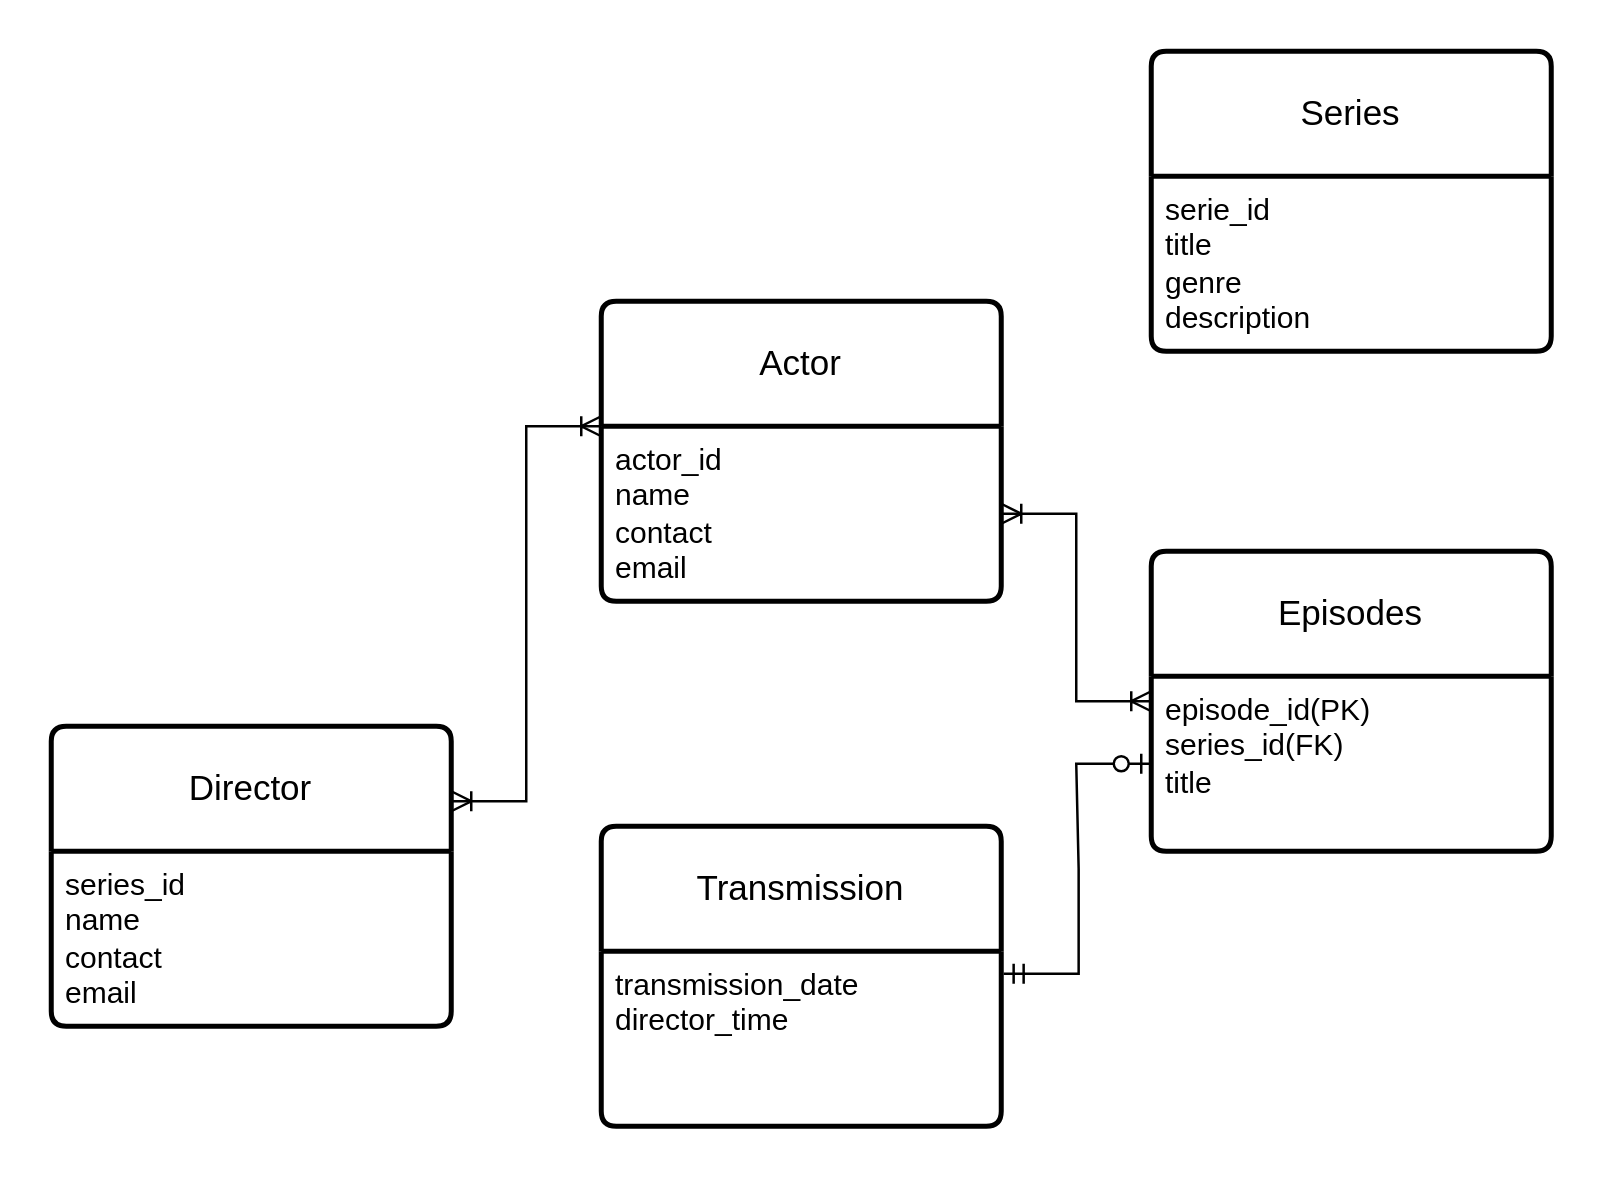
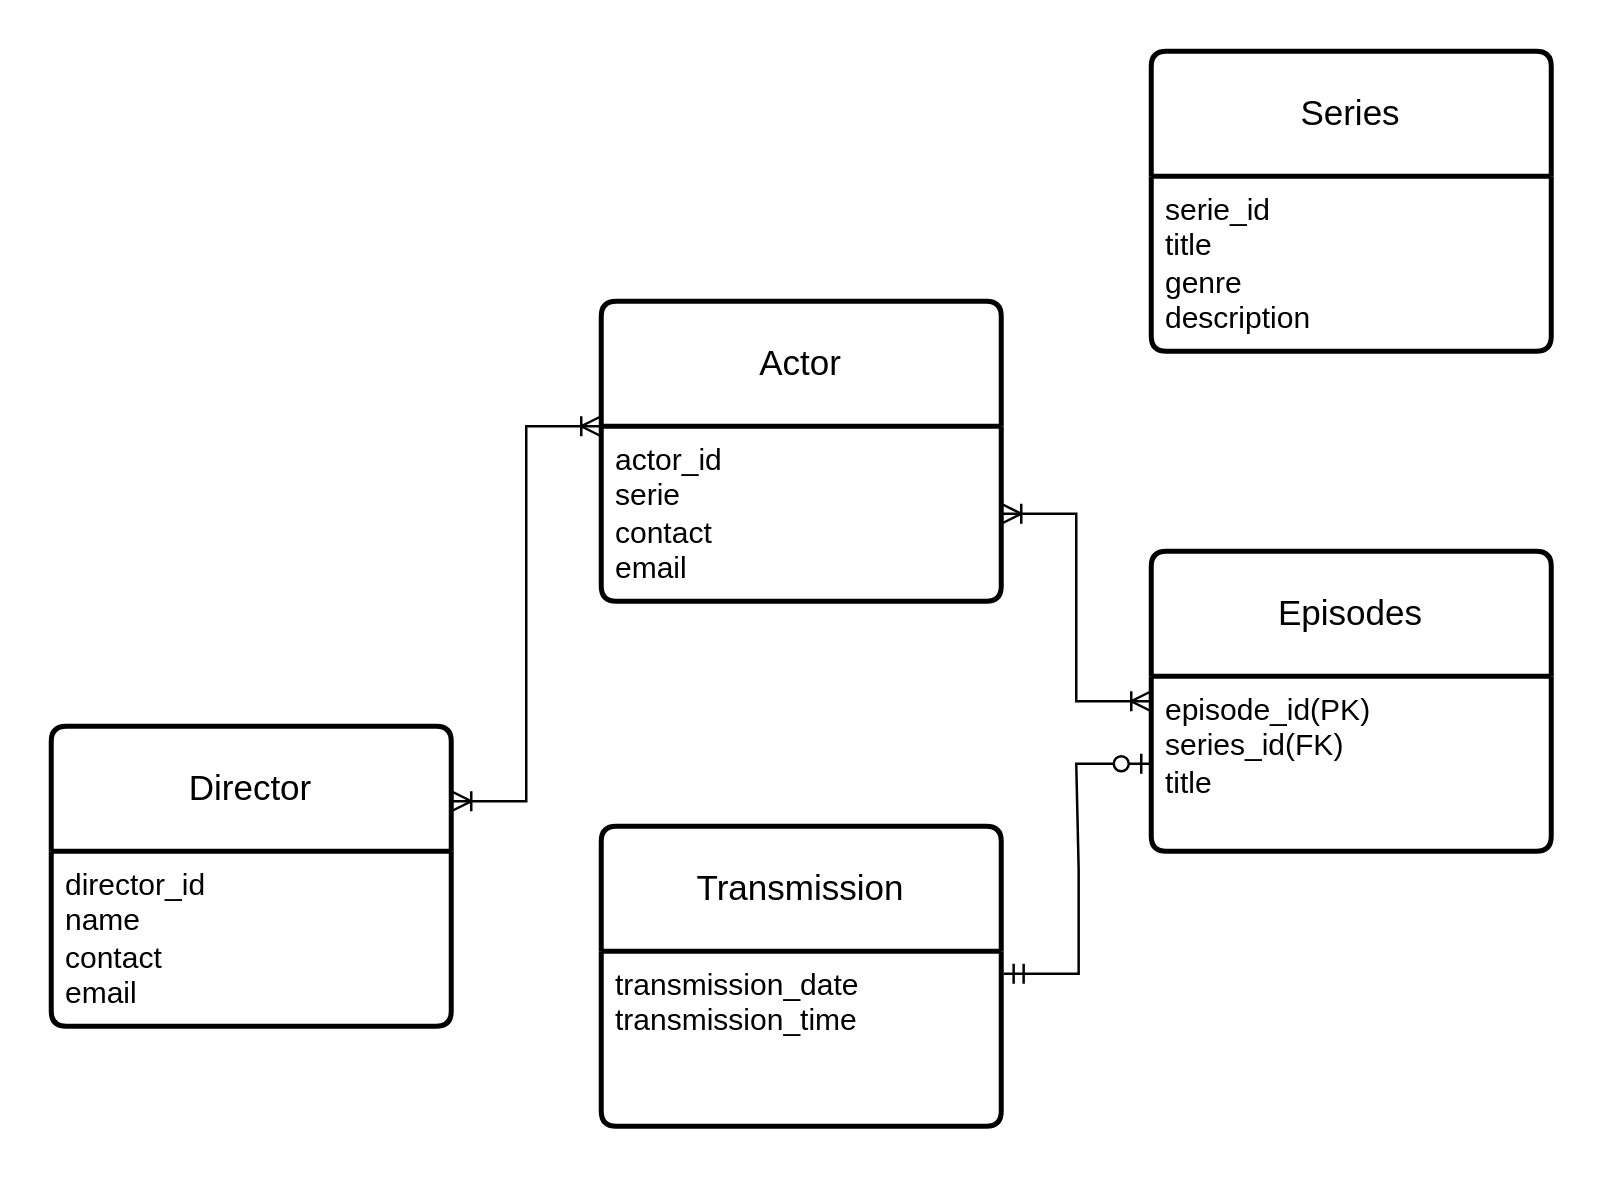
node "actor_id name contact email": label "actor_id name contact email" -> "actor_id serie contact email"
node "series_id name contact email": label "series_id name contact email" -> "director_id name contact email"
node "transmission_date director_time": label "transmission_date director_time" -> "transmission_date transmission_time"
